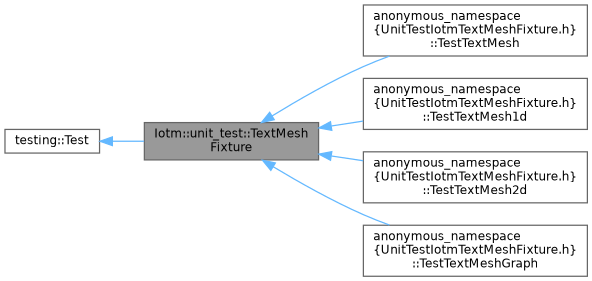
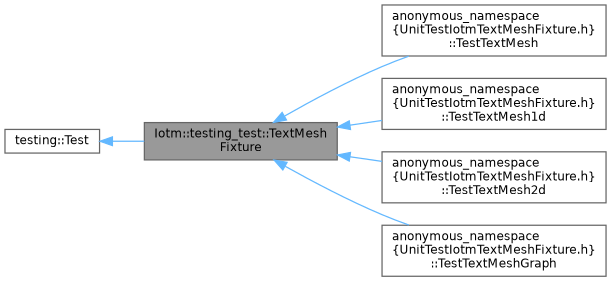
node "Iotm::unit_test::TextMesh Fixture": label "Iotm::unit_test::TextMesh Fixture" -> "Iotm::testing_test::TextMesh Fixture"
